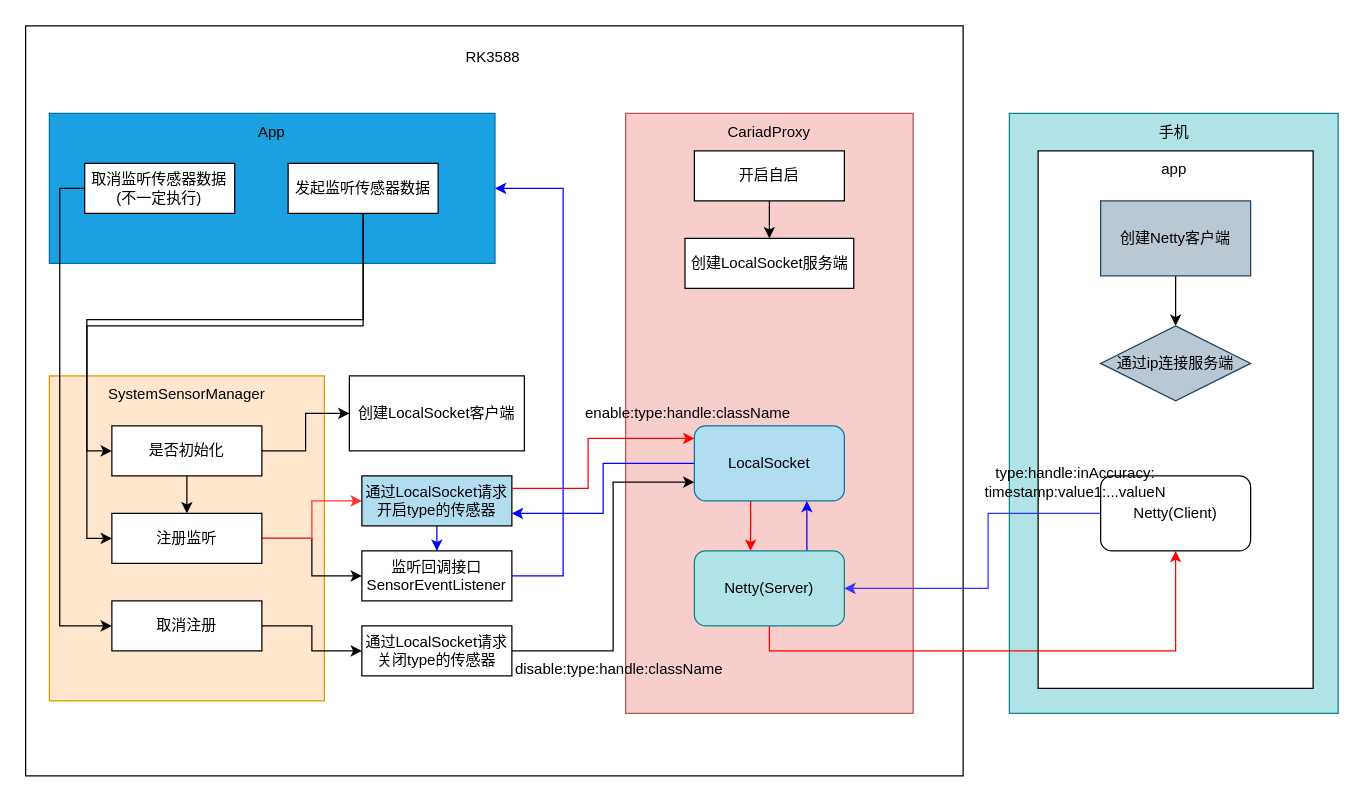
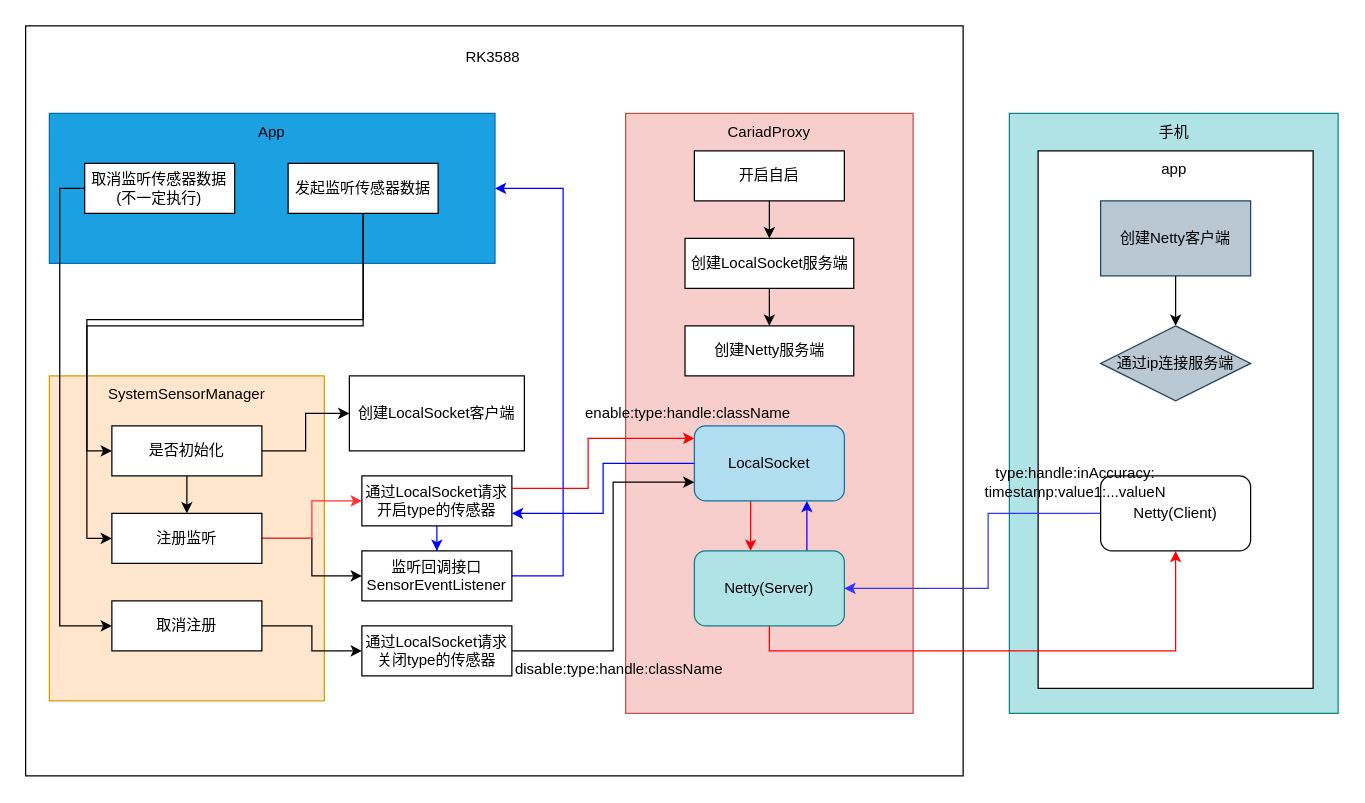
edge "创建LocalSocket服务端" -> "创建Netty服务端": added
node "创建Netty服务端": added
node "通过LocalSocket请求开启type的传感器": fillcolor #b1ddf0 -> #ffffff
